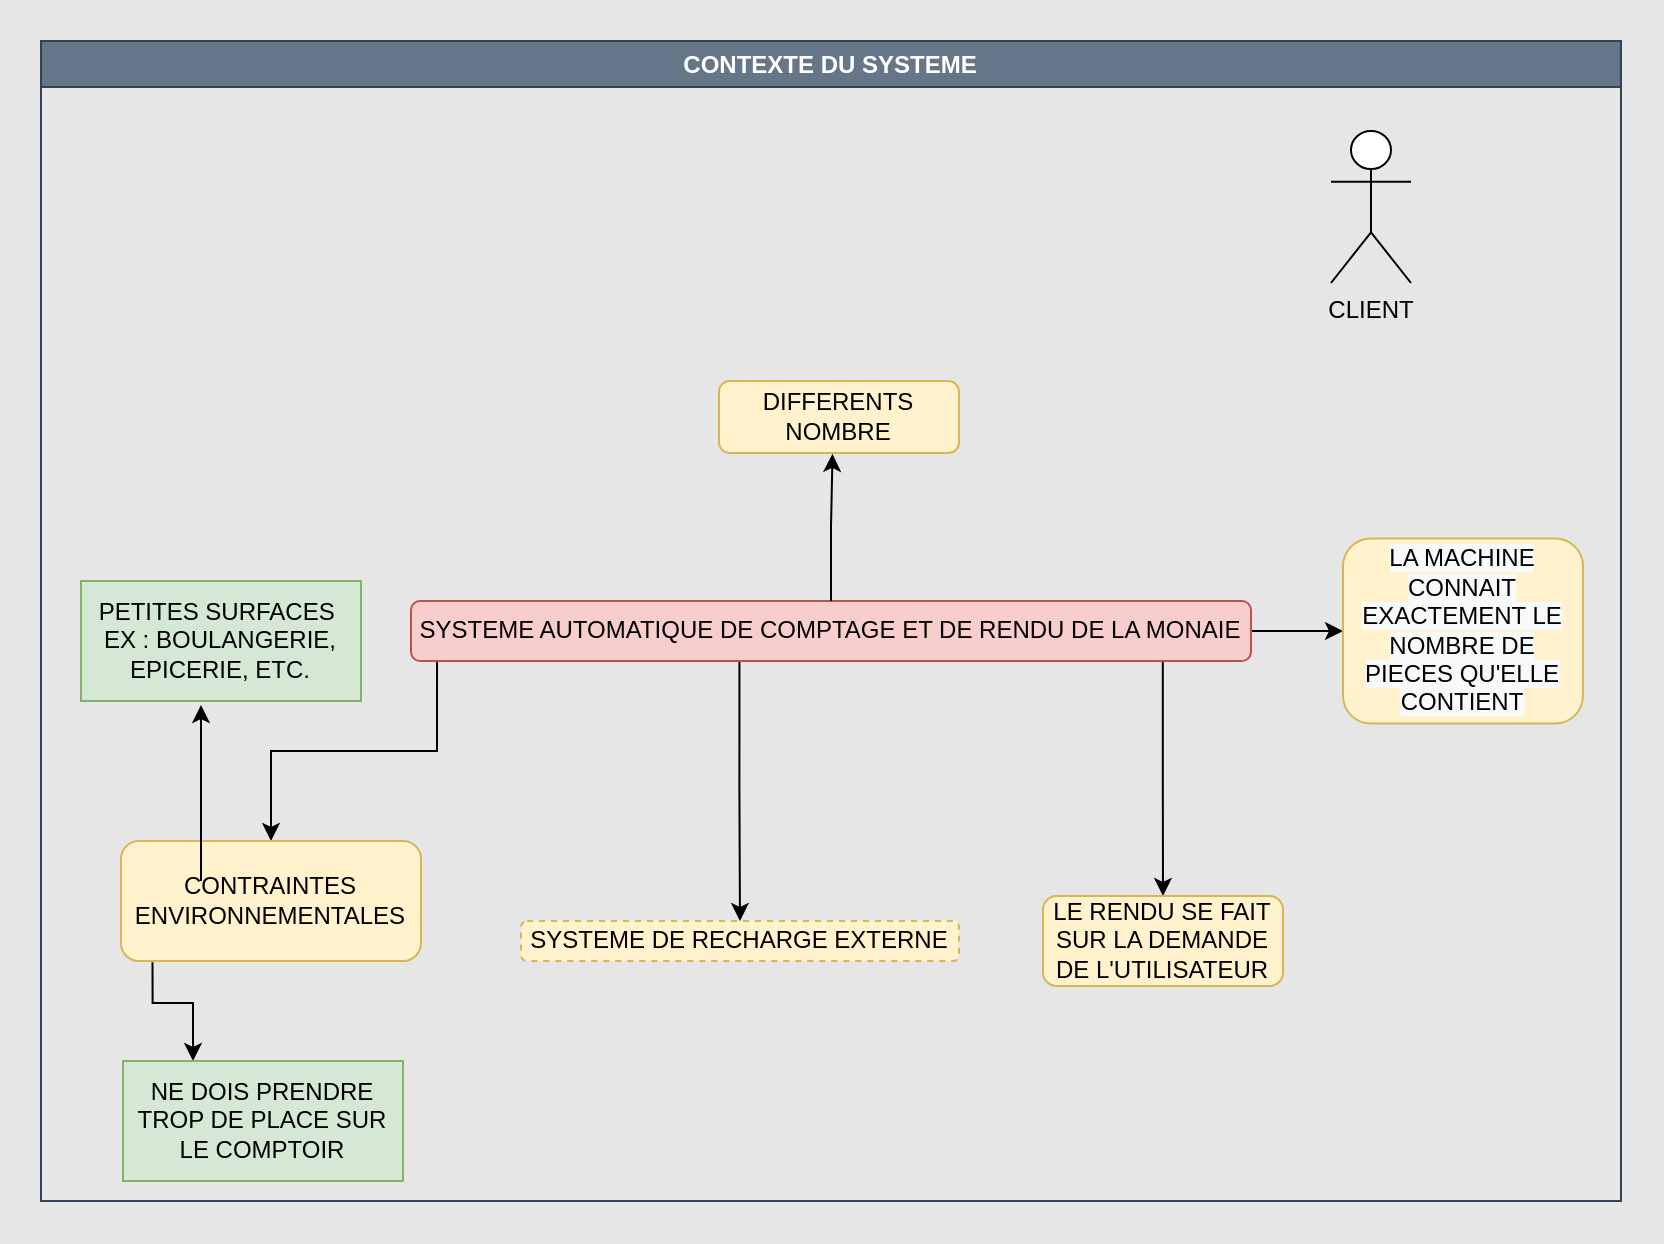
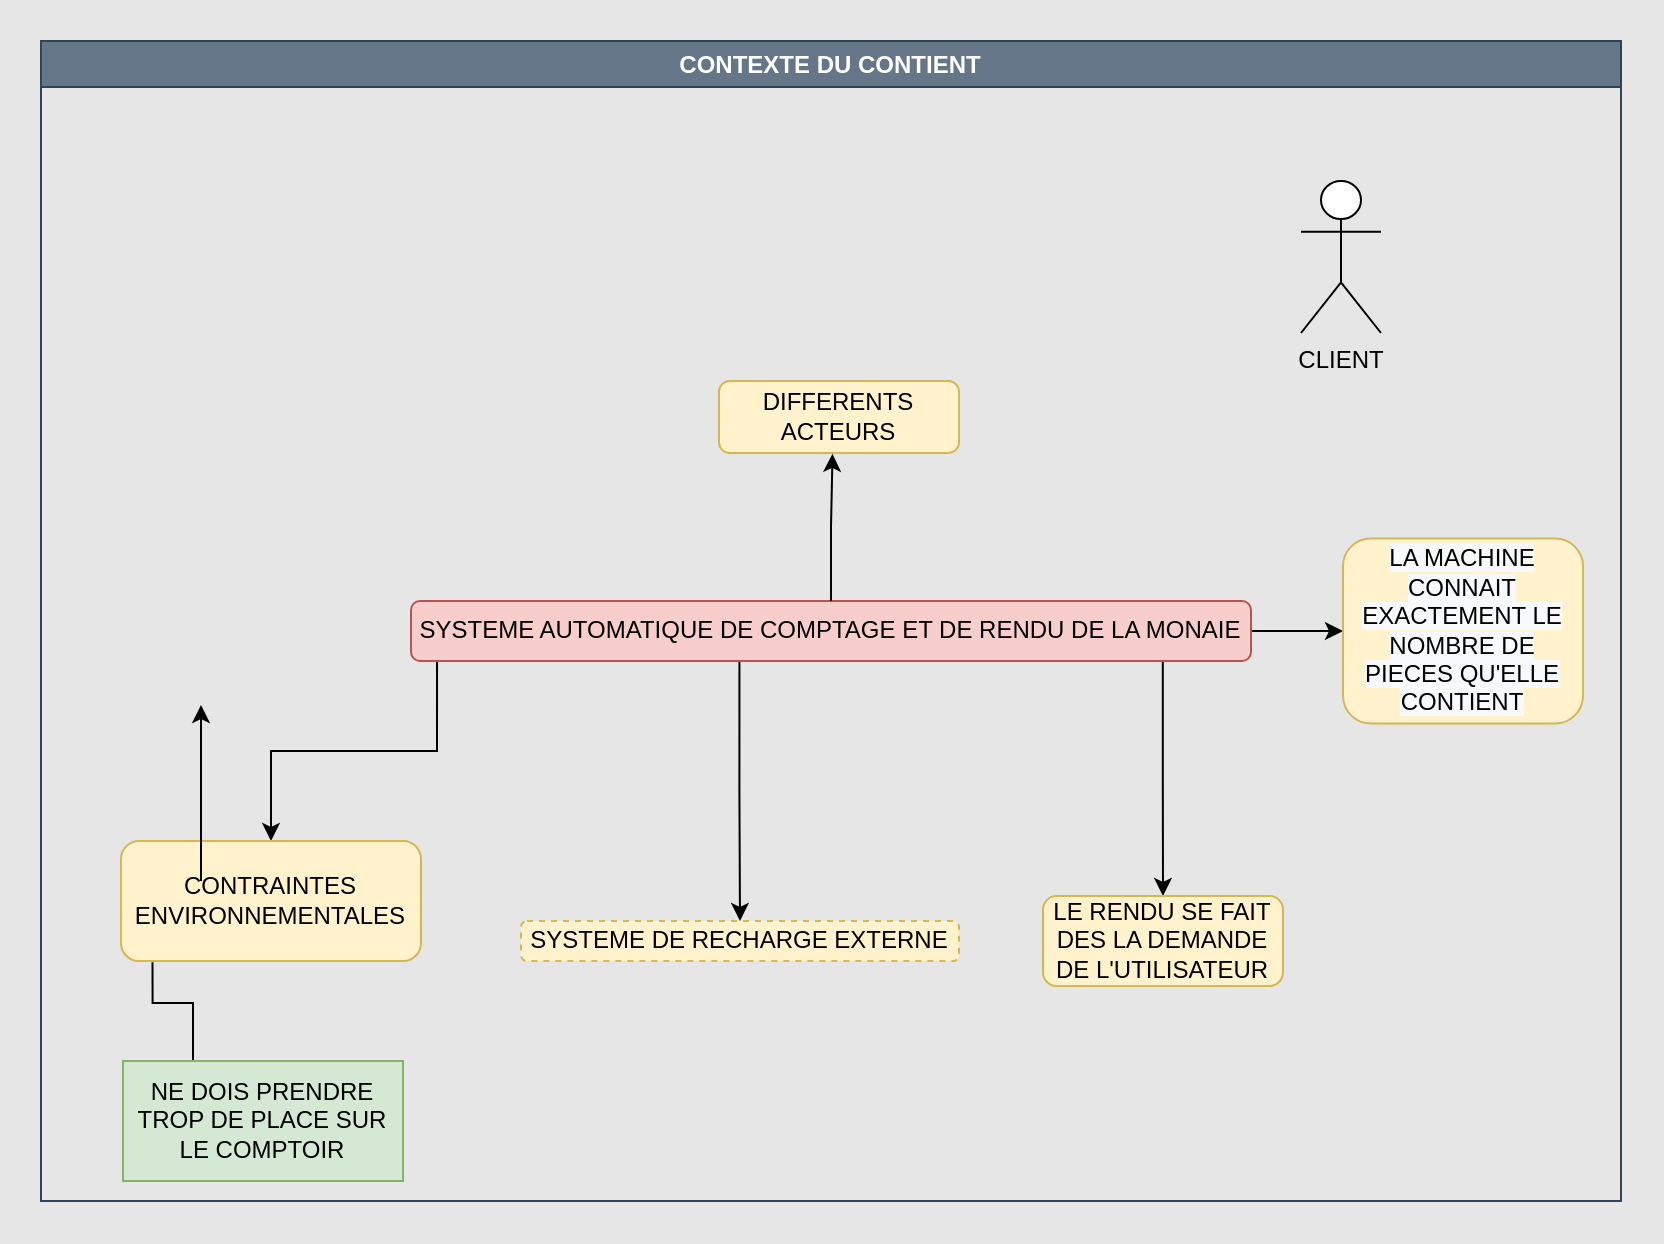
node "CONTEXTE DU SYSTEME": label "CONTEXTE DU SYSTEME" -> "CONTEXTE DU CONTIENT"
node "CLIENT": moved (1371, 207) -> (1341, 257)
node "DIFFERENTS NOMBRE": label "DIFFERENTS NOMBRE" -> "DIFFERENTS ACTEURS"
node "PETITES SURFACES EX : BOULANGERIE, EPICERIE, ETC.": removed
node "LE RENDU SE FAIT SUR LA DEMANDE DE L'UTILISATEUR": label "LE RENDU SE FAIT SUR LA DEMANDE DE L'UTILISATEUR" -> "LE RENDU SE FAIT DES LA DEMANDE DE L'UTILISATEUR"
edge "CONTRAINTES ENVIRONNEMENTALES" -> "NE DOIS PRENDRE TROP DE PLACE SUR LE COMPTOIR": arrowhead classic -> none
